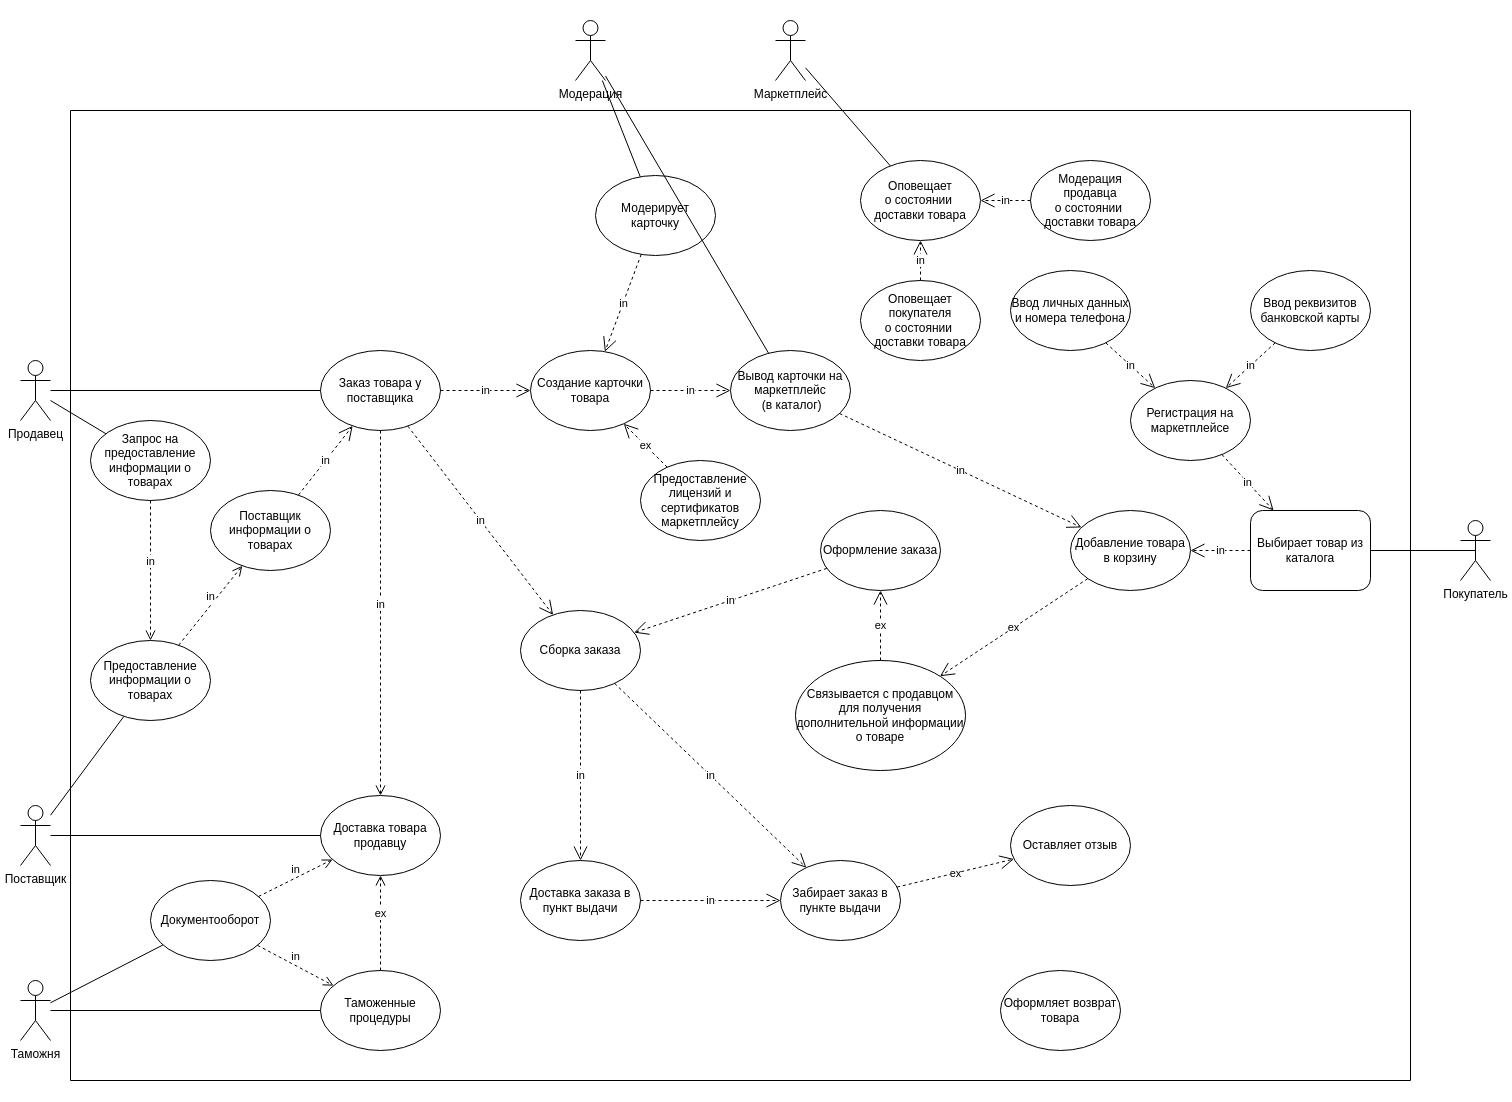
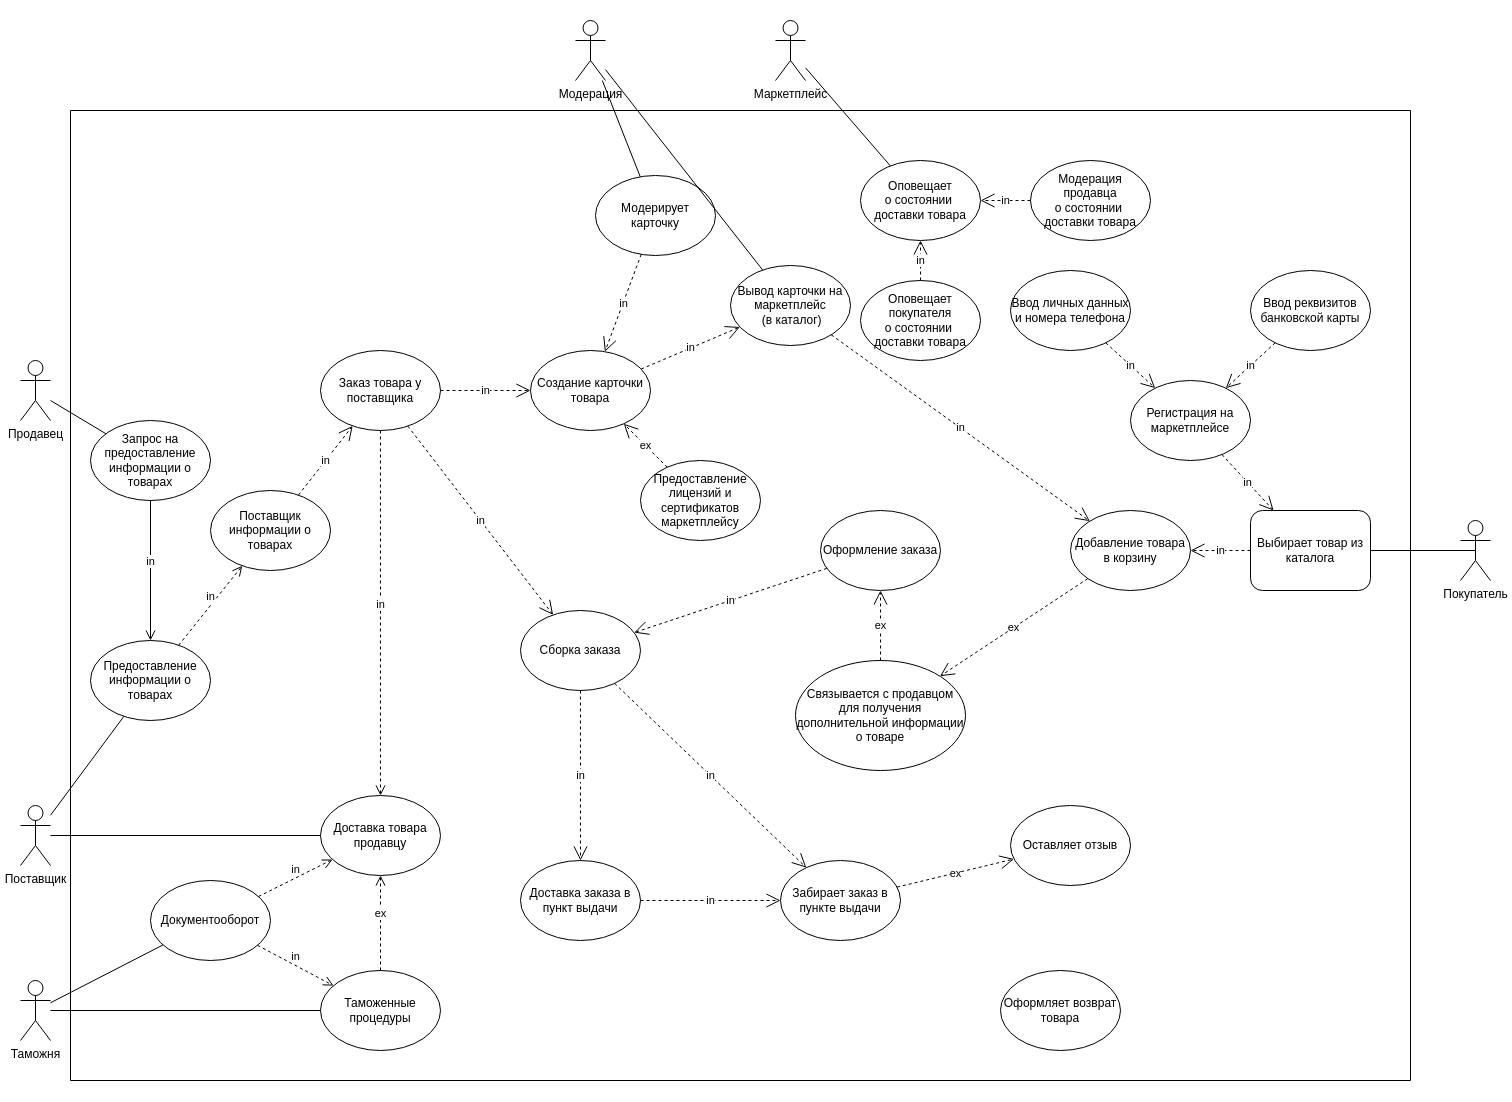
edge "Продавец" -- "Заказ товара у поставщика": removed
node "Вывод карточки на маркетплейс (в каталог)": moved (791, 391) -> (791, 306)
edge "Запрос на предоставление информации о товарах" -> "Предоставление информации о товарах": style dashed -> solid
